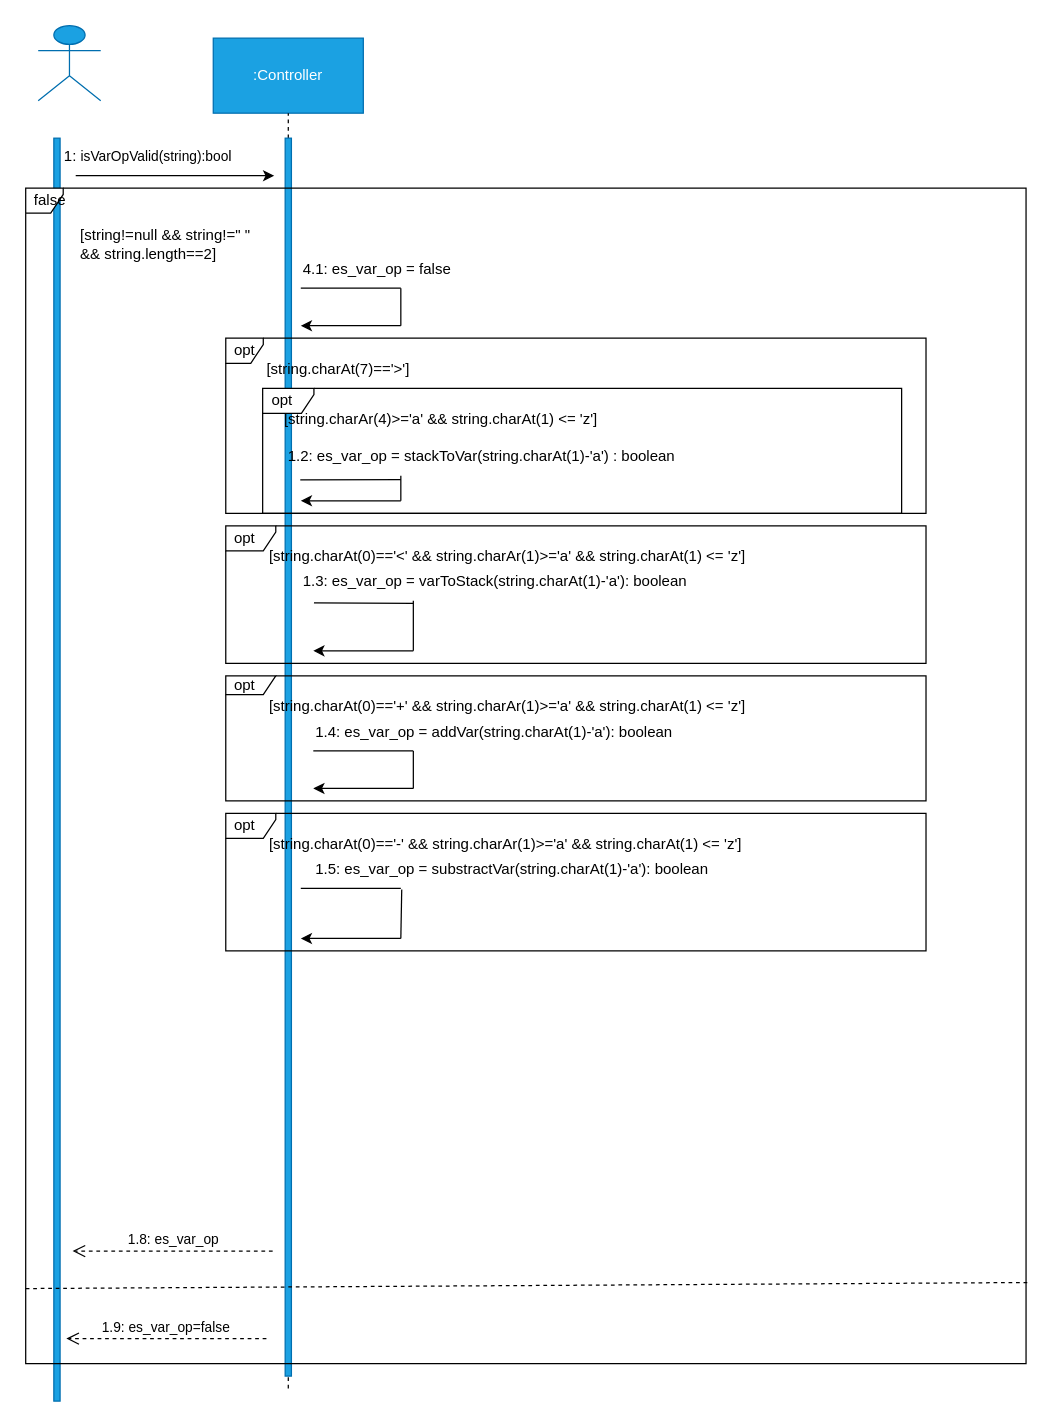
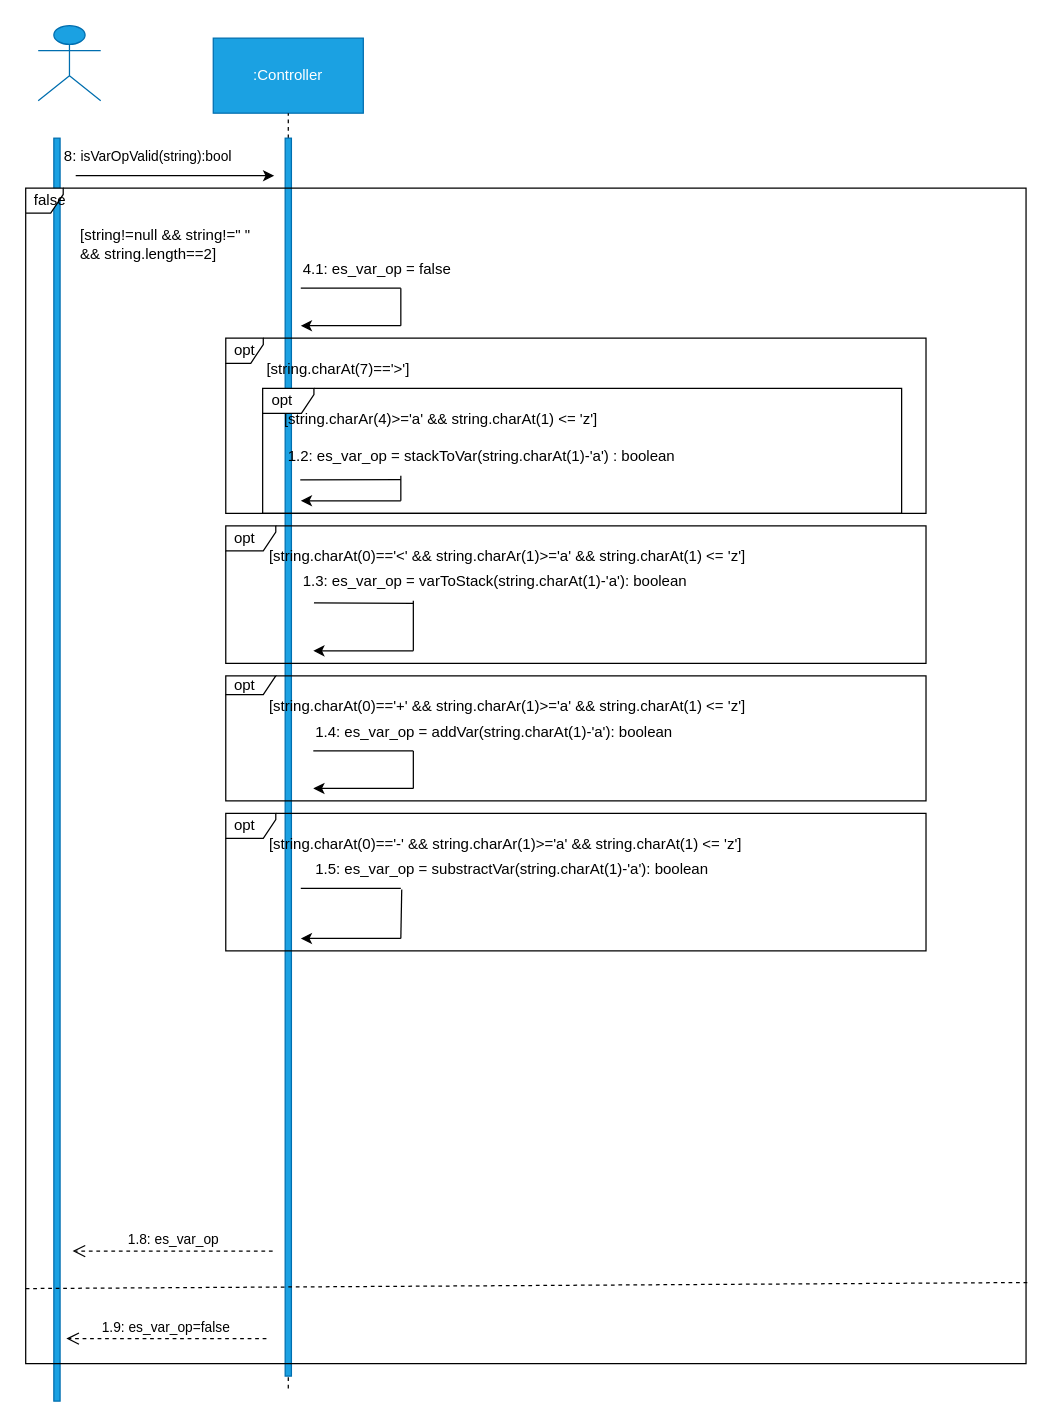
node "1: isVarOpValid(string):bool": label "1: isVarOpValid(string):bool" -> "8: isVarOpValid(string):bool"
